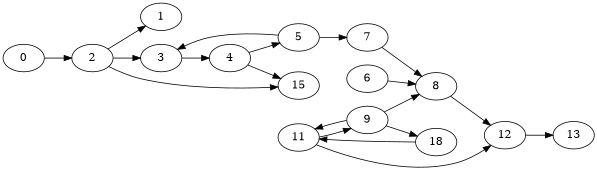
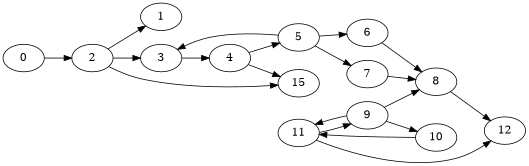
edge "5" -> "6": added
node "13": removed
node "18": label "18" -> "10"
